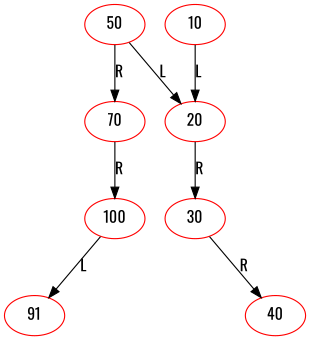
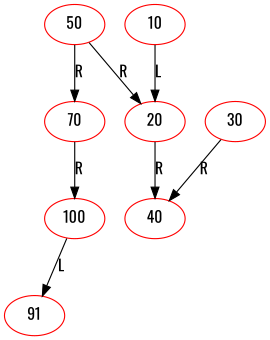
edge "50" -> "20": label "L" -> "R"
edge "20" -> "30": now "20" -> "40"
